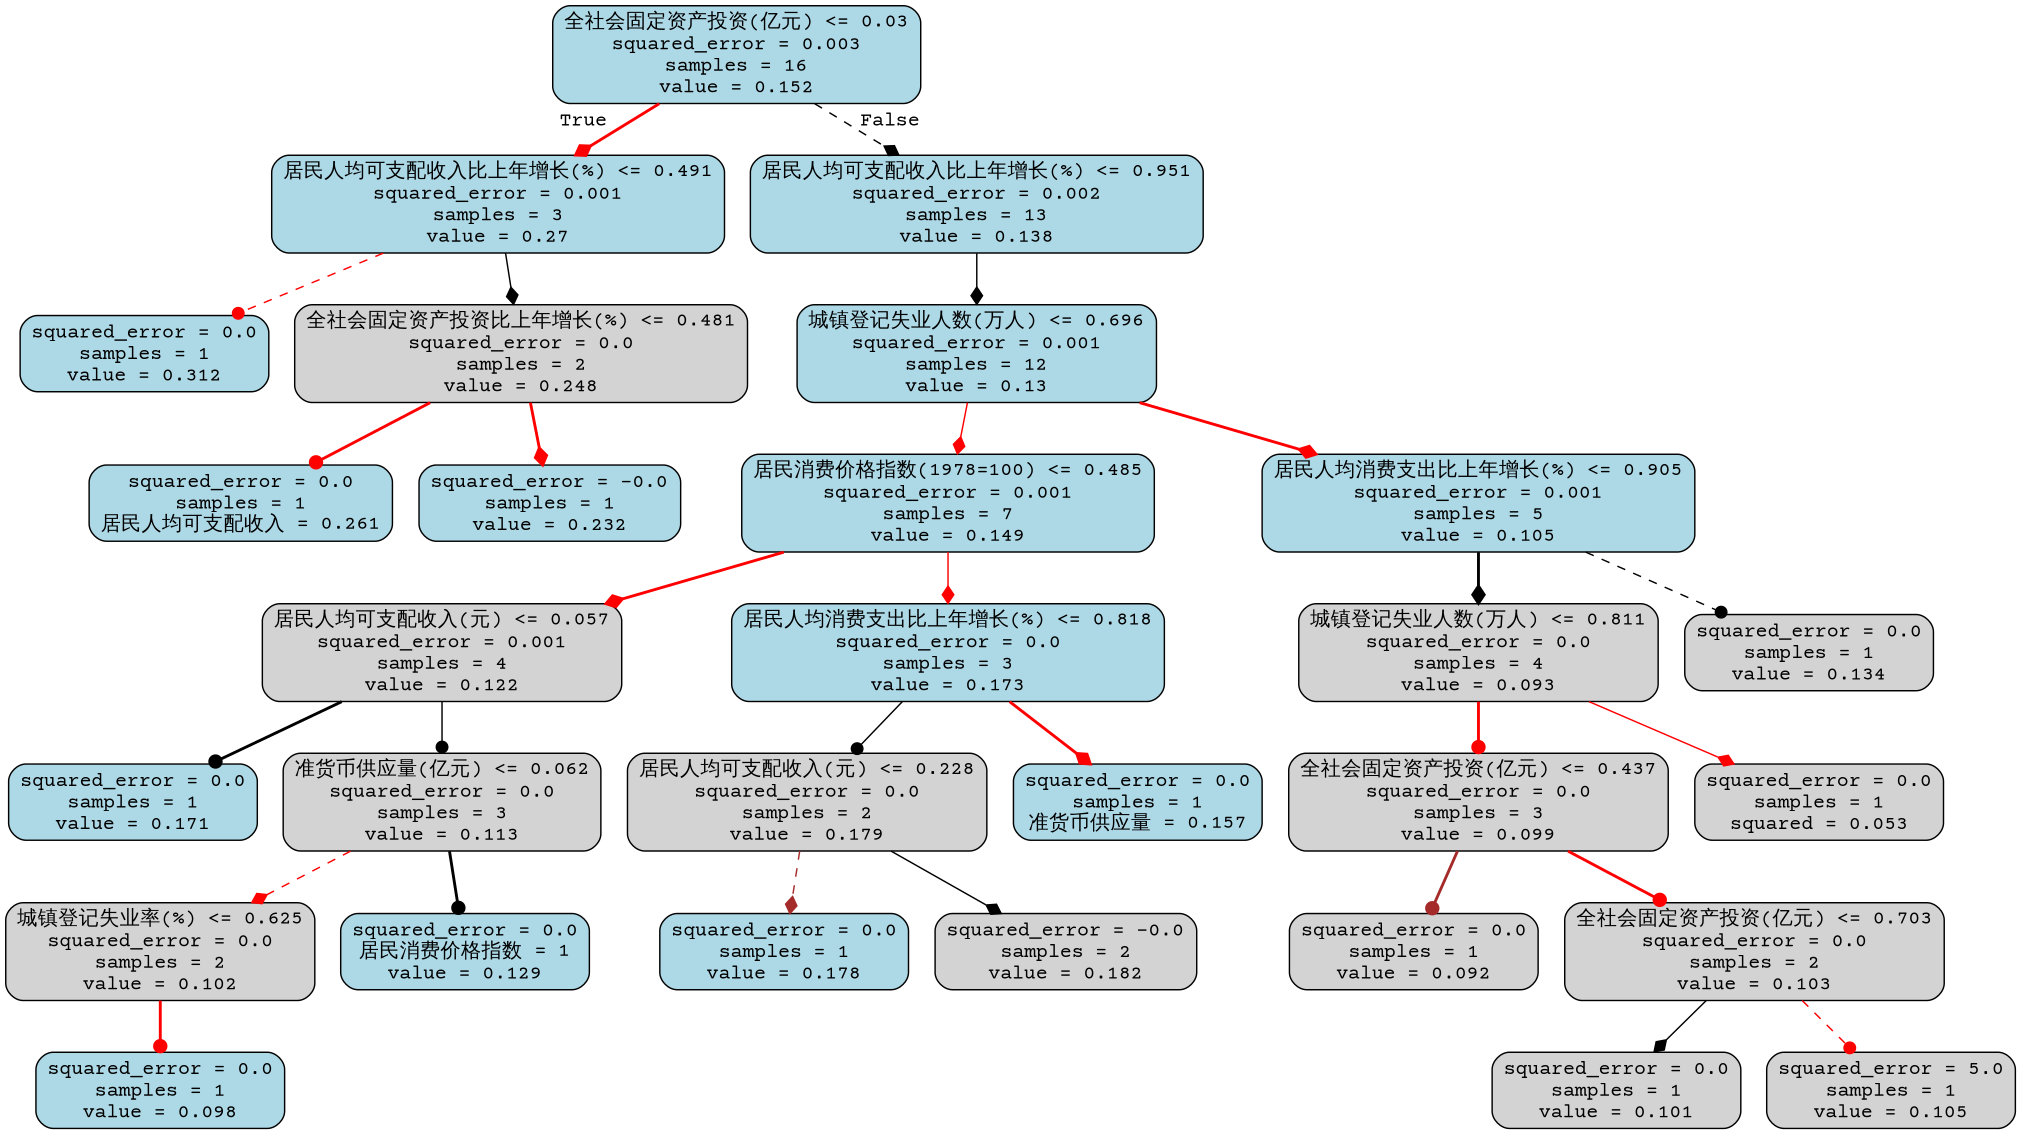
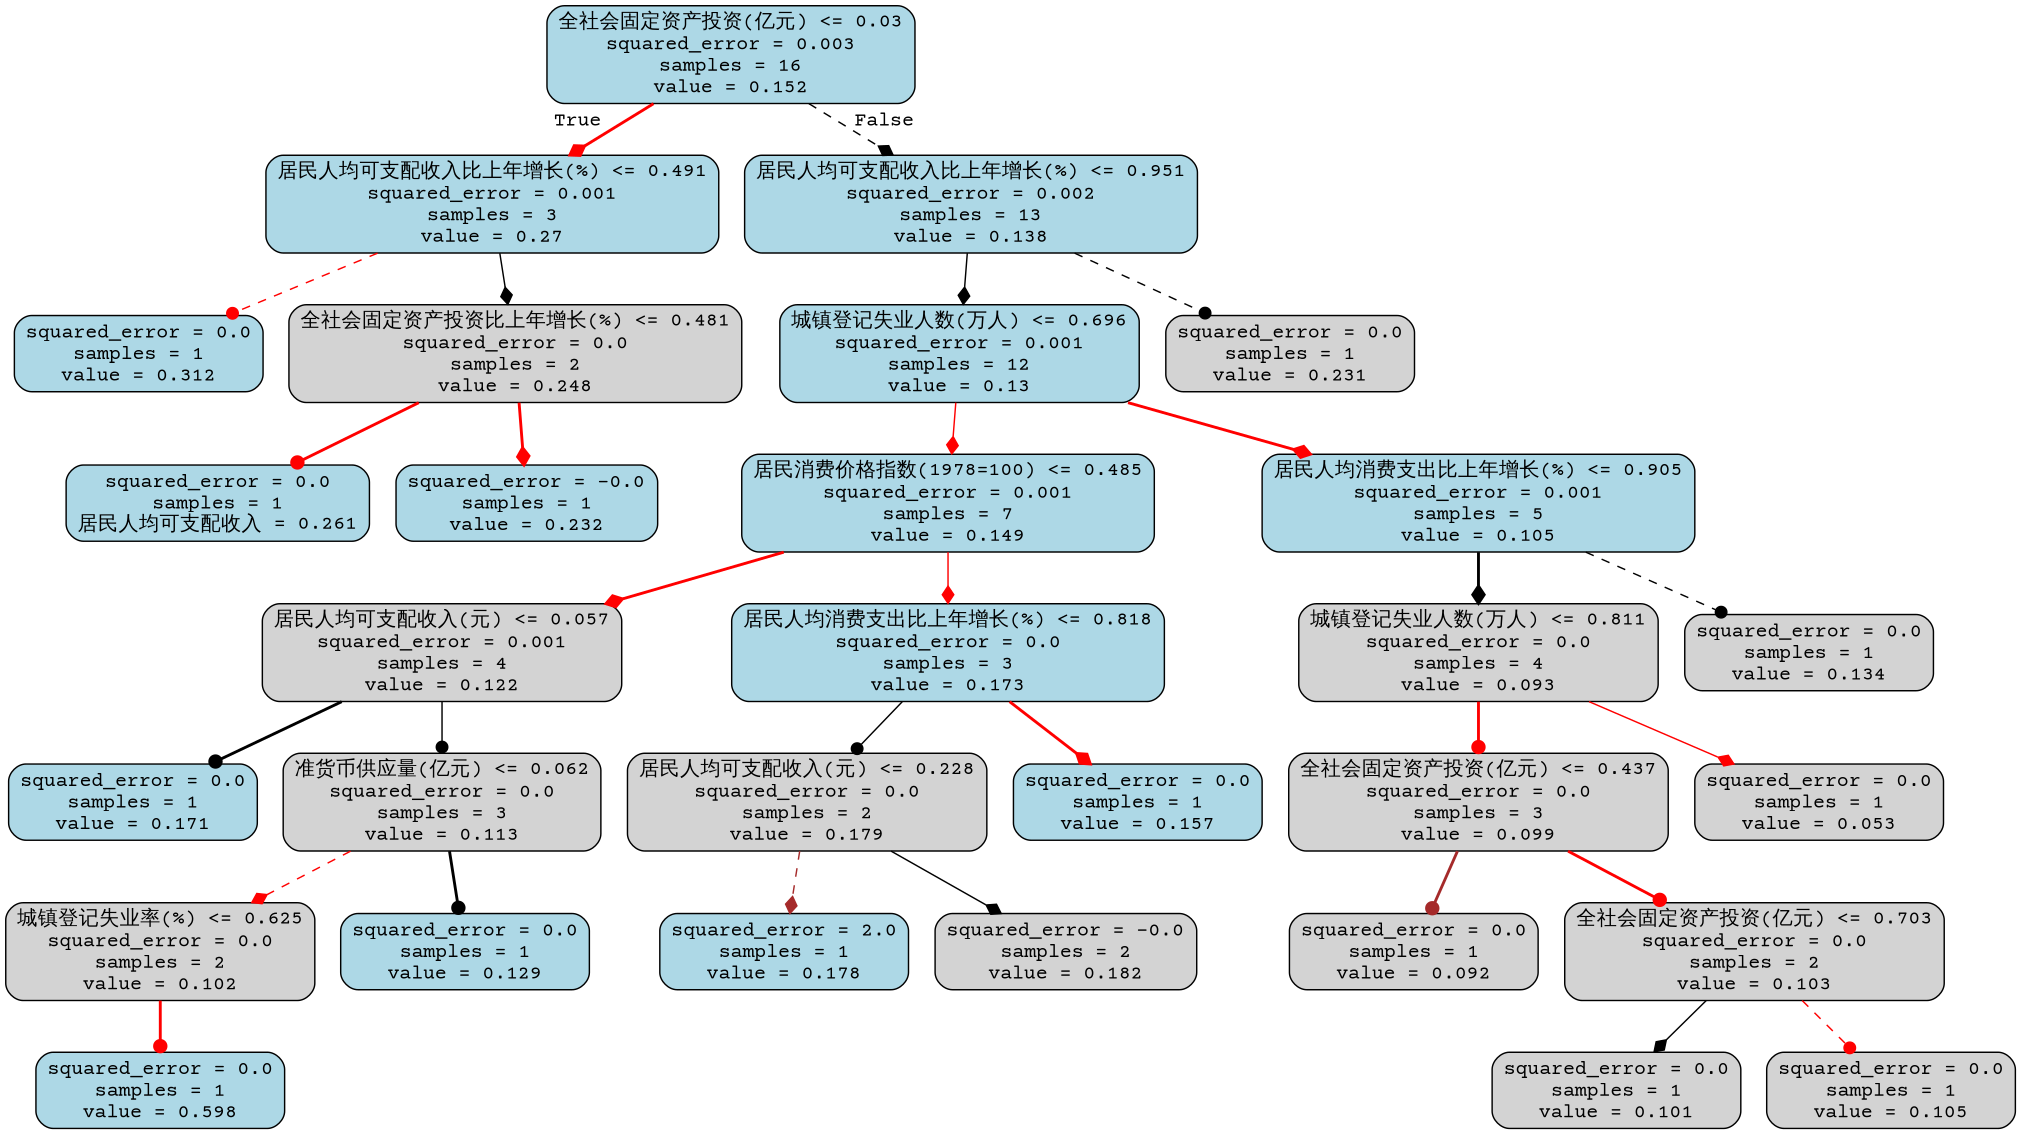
node "squared_error = 0.0 samples = 1 value = 0.231": added
node "squared_error = 0.0 samples = 1 准货币供应量 = 0.157": label "squared_error = 0.0 samples = 1 准货币供应量 = 0.157" -> "squared_error = 0.0 samples = 1 value = 0.157"
node "squared_error = 0.0 samples = 1 squared = 0.053": label "squared_error = 0.0 samples = 1 squared = 0.053" -> "squared_error = 0.0 samples = 1 value = 0.053"
node "squared_error = 0.0 居民消费价格指数 = 1 value = 0.129": label "squared_error = 0.0 居民消费价格指数 = 1 value = 0.129" -> "squared_error = 0.0 samples = 1 value = 0.129"
node "squared_error = 0.0 samples = 1 value = 0.178": label "squared_error = 0.0 samples = 1 value = 0.178" -> "squared_error = 2.0 samples = 1 value = 0.178"
node "squared_error = 0.0 samples = 1 value = 0.098": label "squared_error = 0.0 samples = 1 value = 0.098" -> "squared_error = 0.0 samples = 1 value = 0.598"
node "squared_error = 5.0 samples = 1 value = 0.105": label "squared_error = 5.0 samples = 1 value = 0.105" -> "squared_error = 0.0 samples = 1 value = 0.105"
